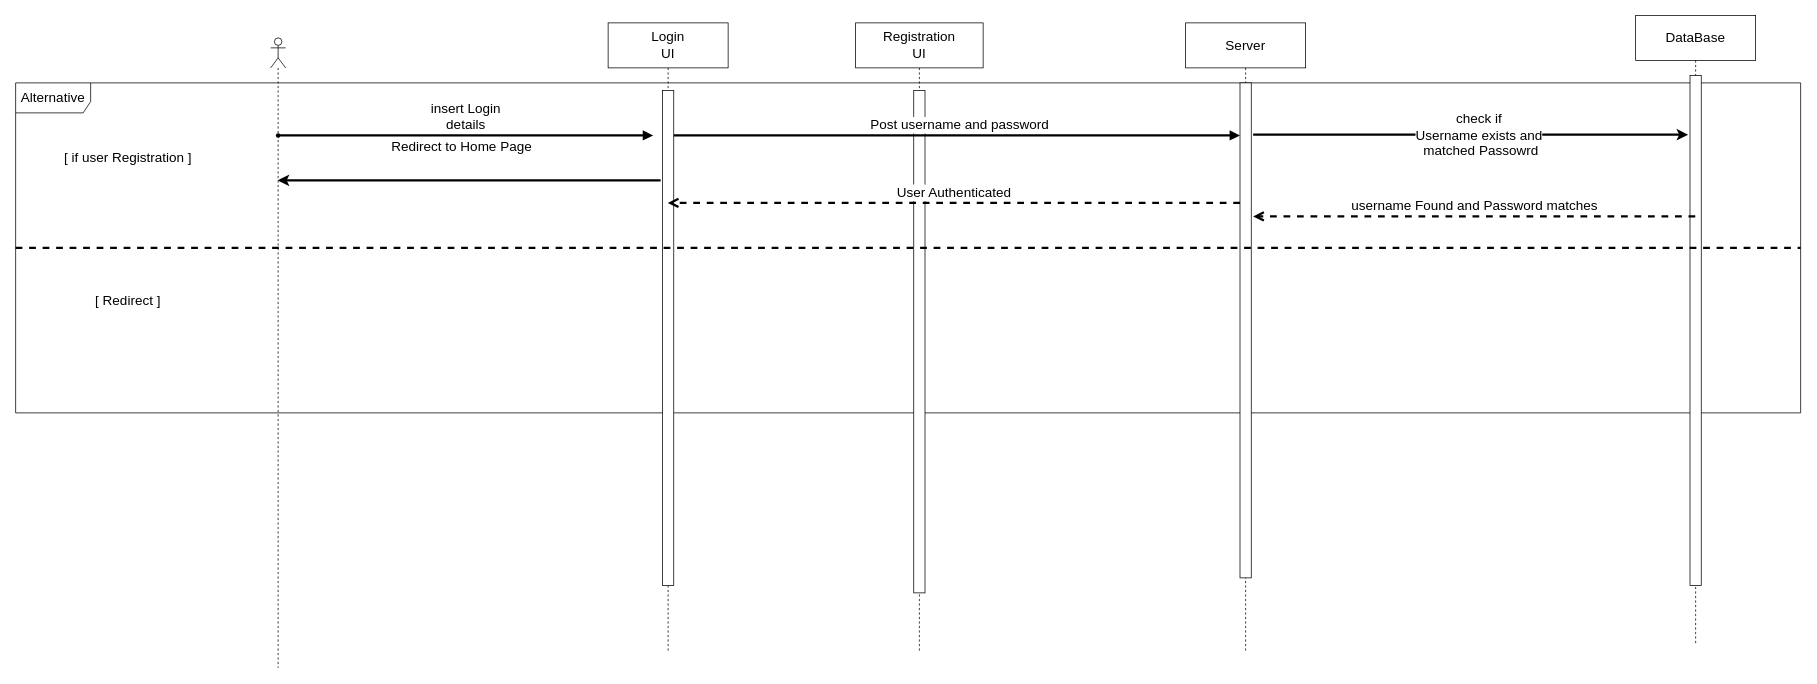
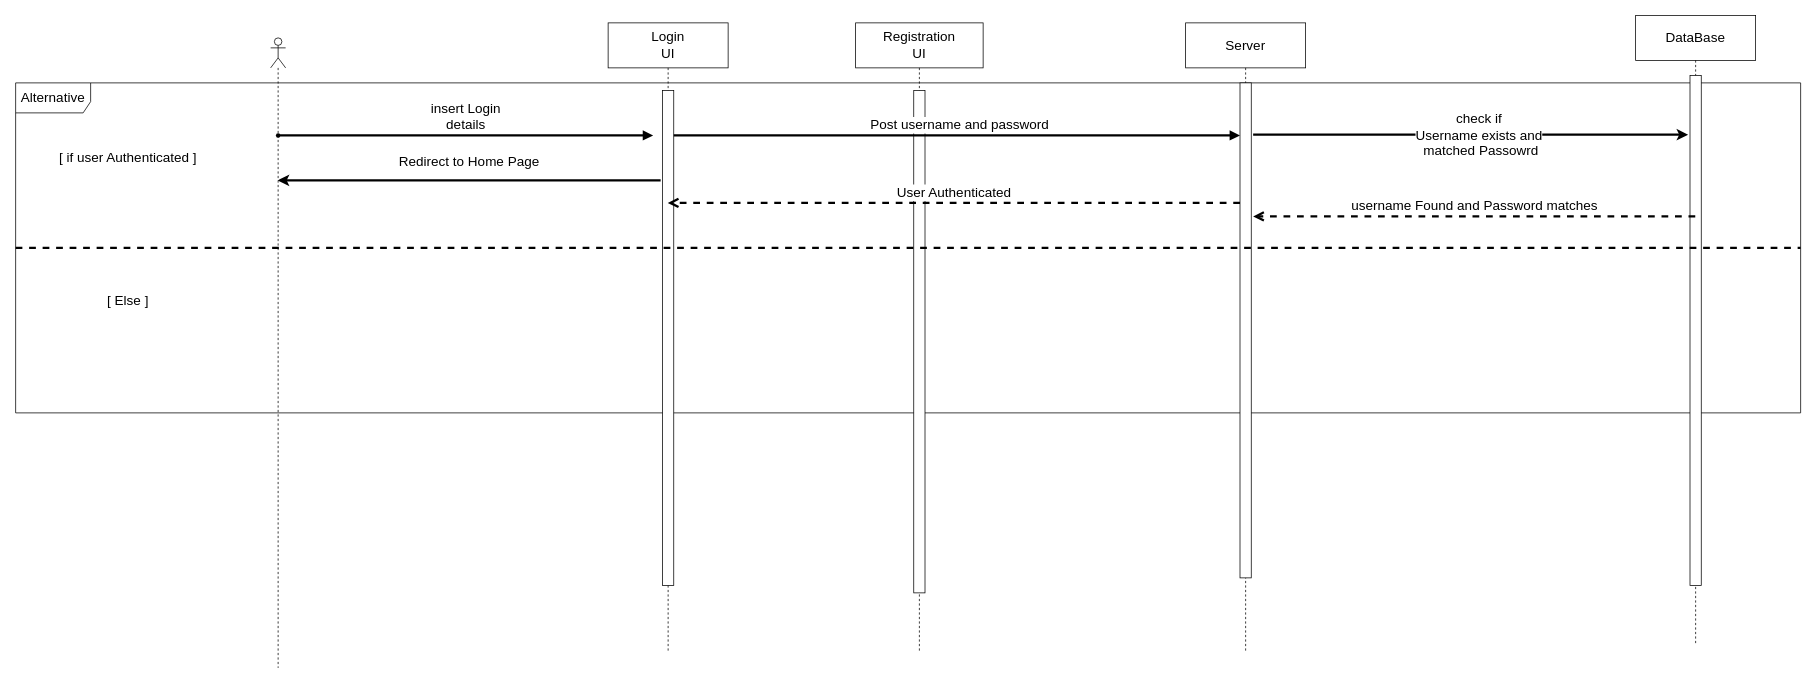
node "Redirect to Home Page": moved (462, 147) -> (469, 162)
node "[ if user Registration ]": label "[ if user Registration ]" -> "[ if user Authenticated ]"
node "[ Redirect ]": label "[ Redirect ]" -> "[ Else ]"
